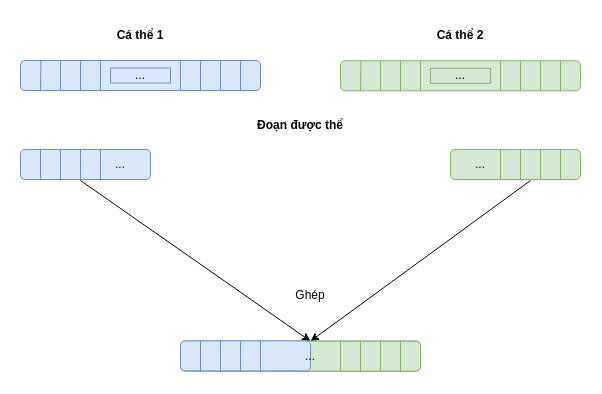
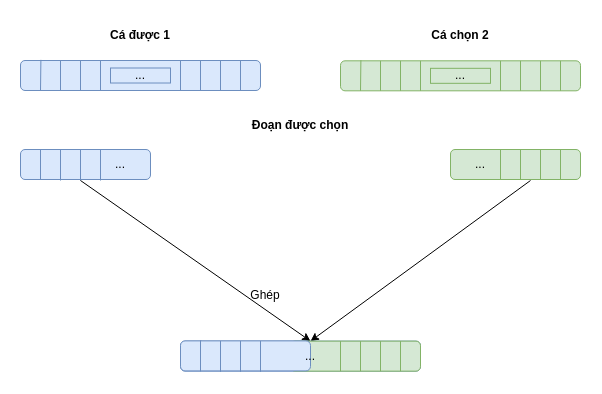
node "Cá thể 1": label "Cá thể 1" -> "Cá được 1"
node "Cá thể 2": label "Cá thể 2" -> "Cá chọn 2"
node "Đoạn được thể": label "Đoạn được thể" -> "Đoạn được chọn"
node "Ghép": moved (311, 296) -> (266, 296)
